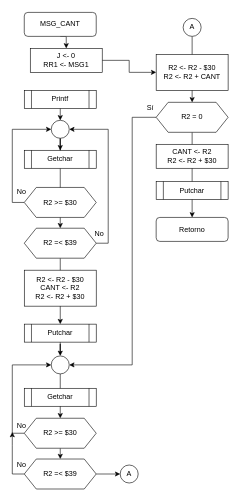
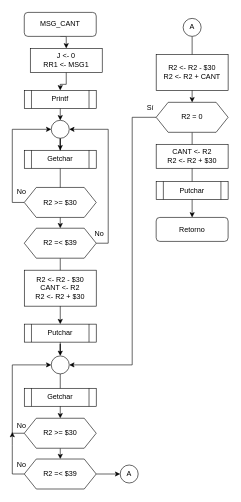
edge "J <- 0 RR1 <- MSG1" -> "R2 <- R2 - $30 R2 <- R2 + CANT": now "J <- 0 RR1 <- MSG1" -> "Printf"
